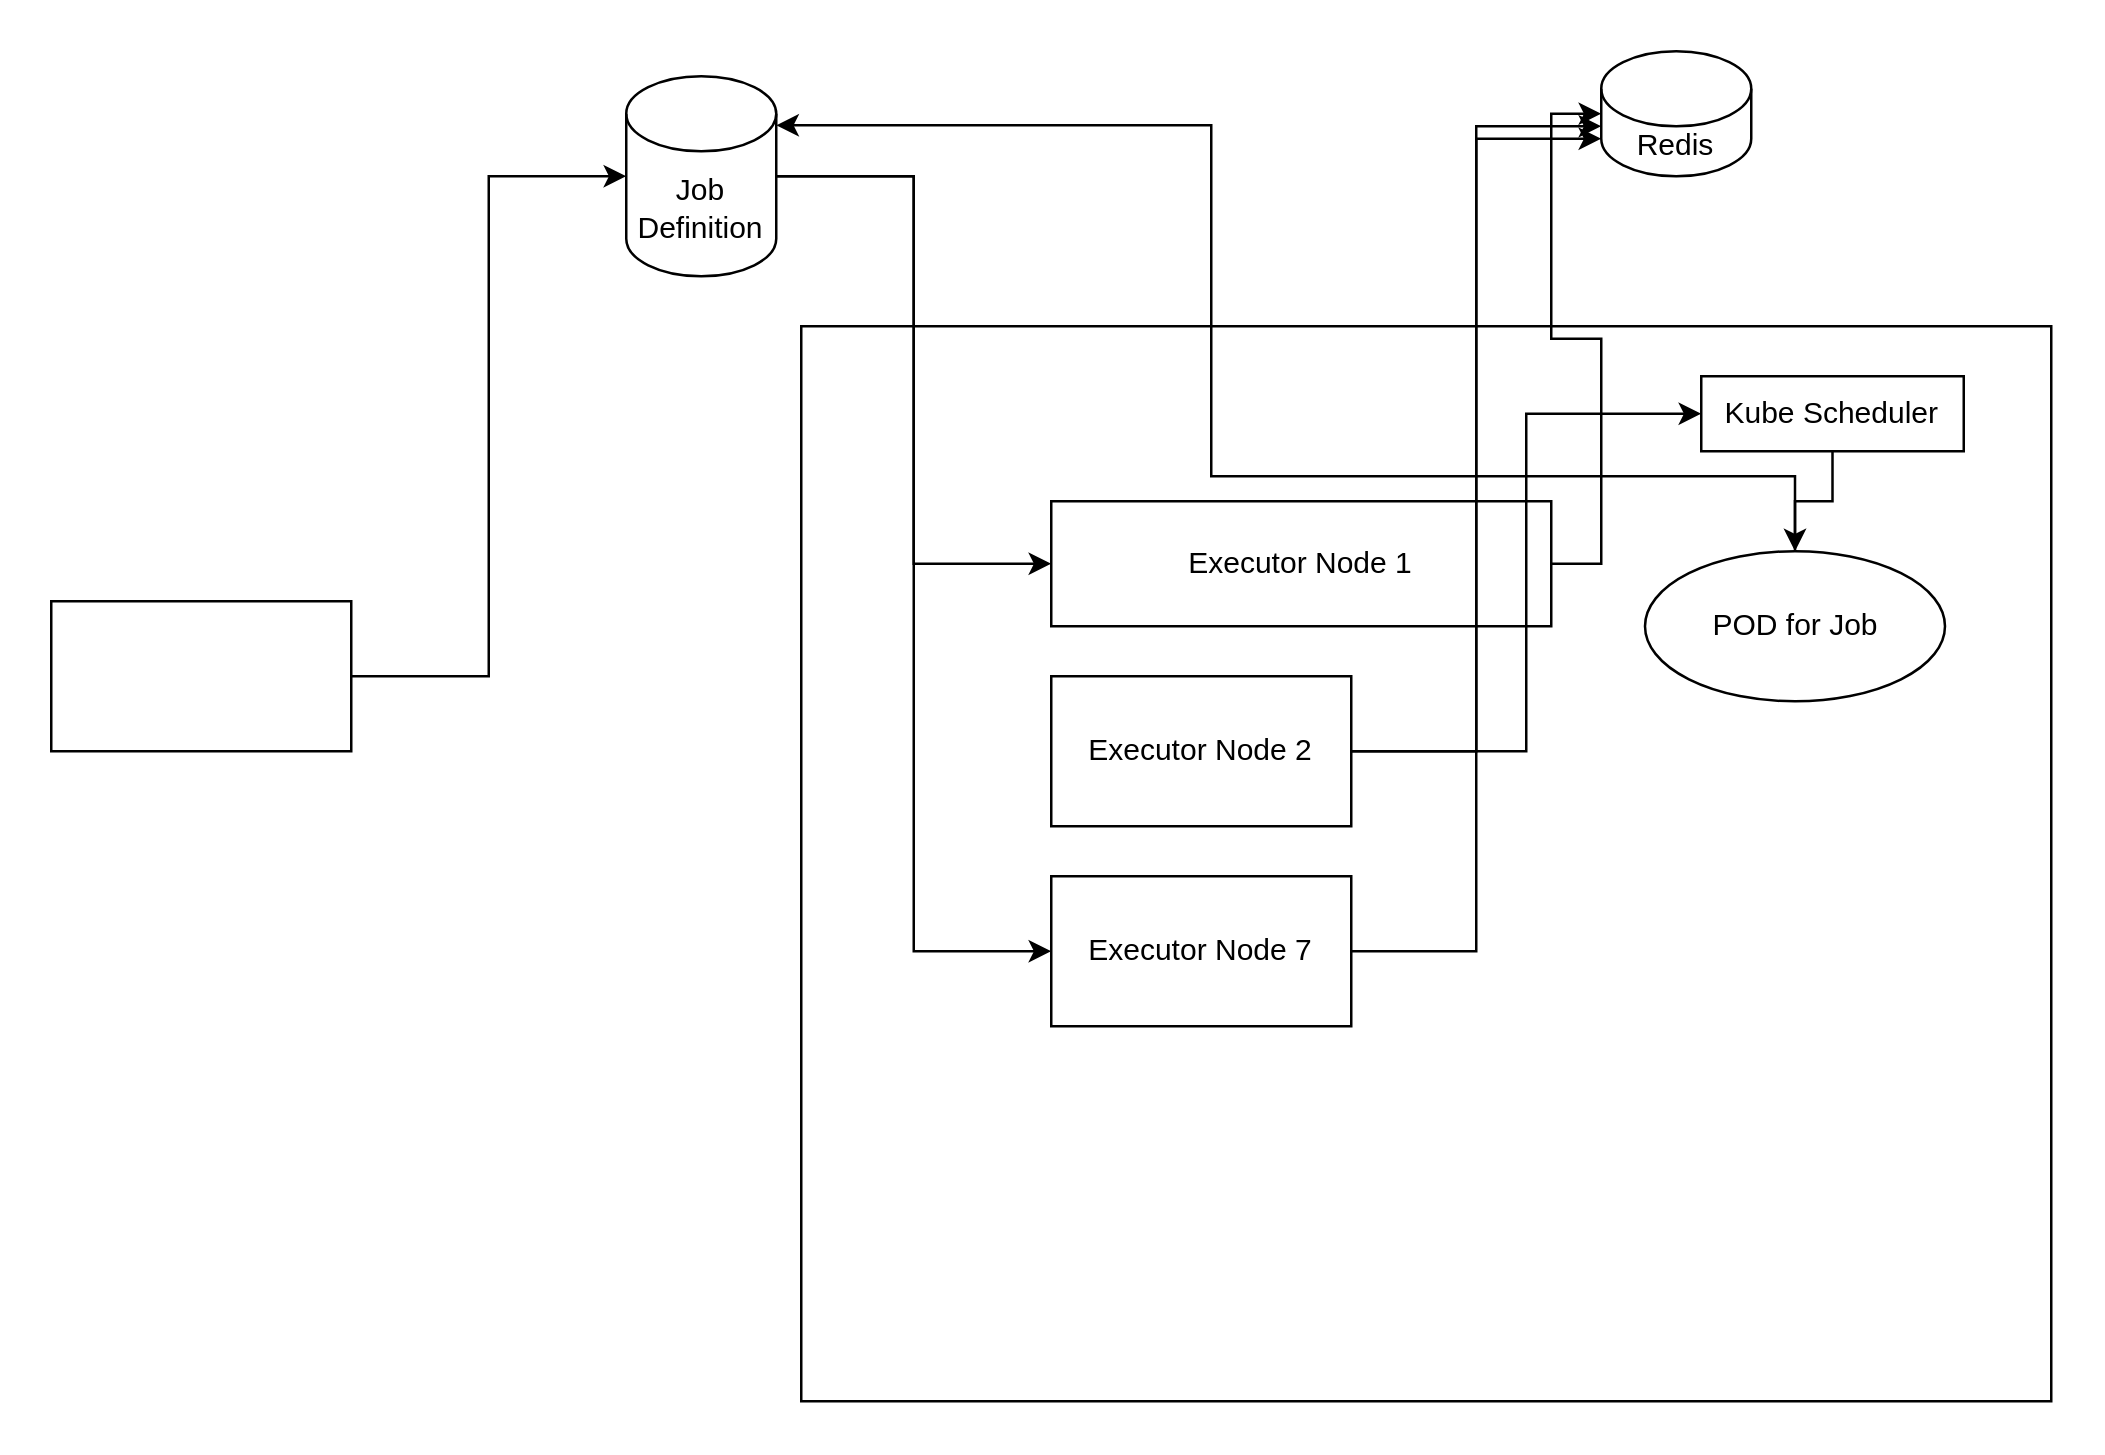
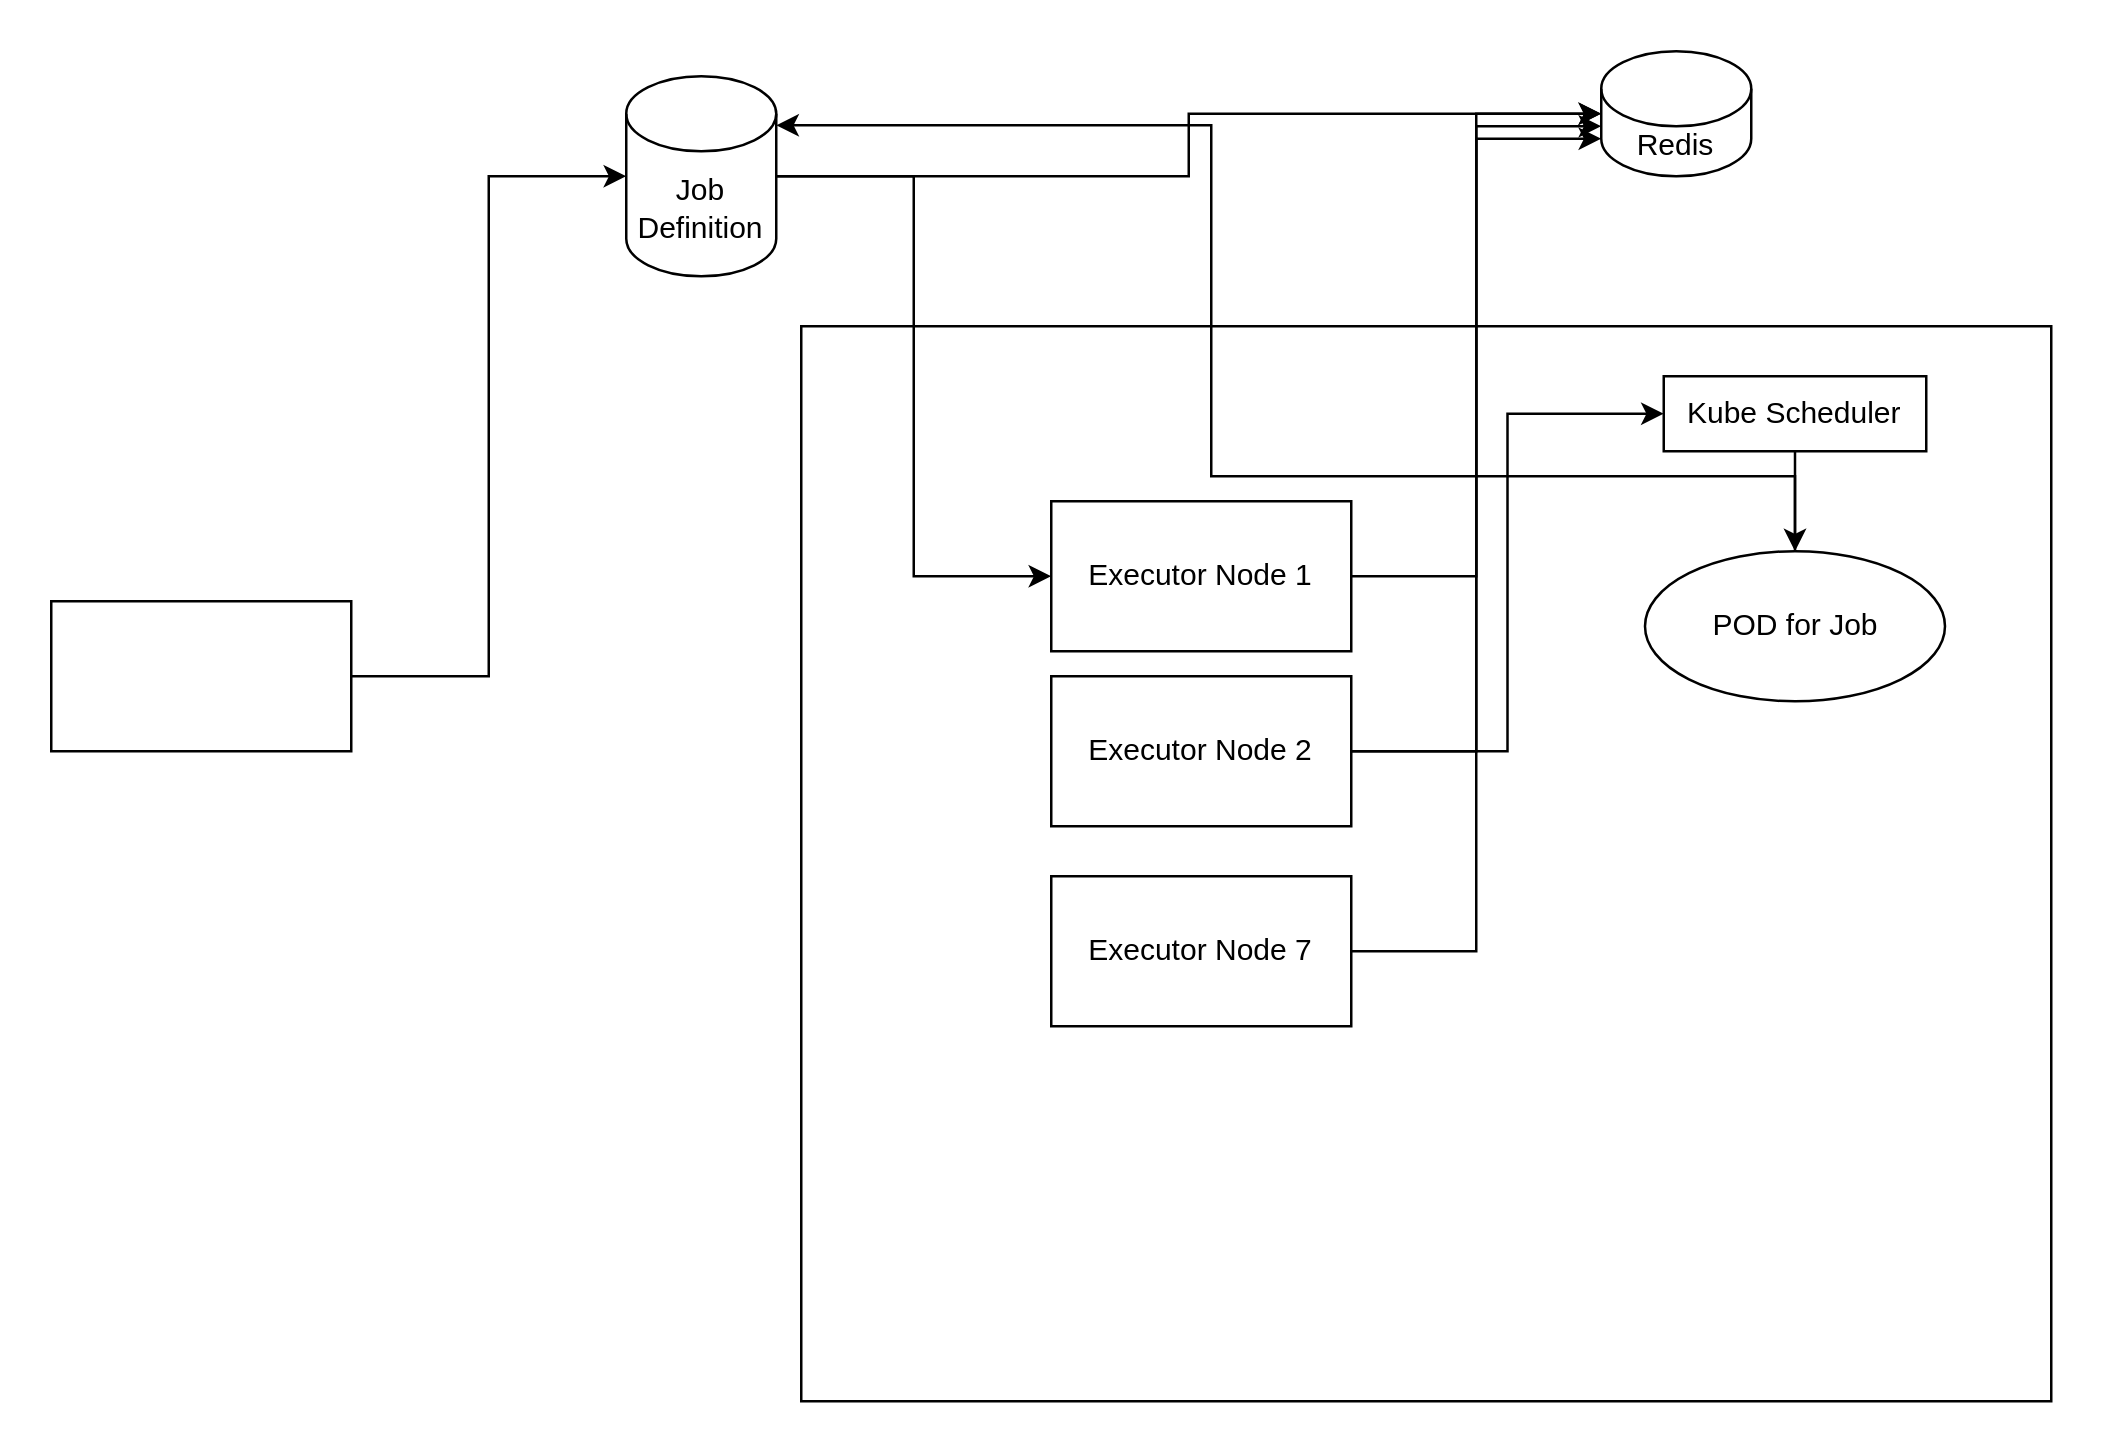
node "Kube Scheduler": moved (1833, 414) -> (1795, 414)
node "Executor Node 1": size 500x125 -> 300x150
edge "Job Definition" -> "Executor Node 7": now "Job Definition" -> "Redis"
